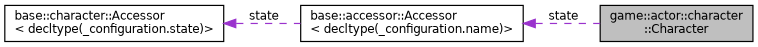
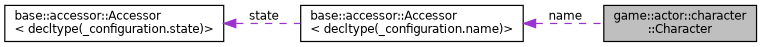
edge "game::actor::character ::Character" -> "base::accessor::Accessor < decltype(_configuration.name)>": label " state" -> " name"
node "base::character::Accessor < decltype(_configuration.state)>": label "base::character::Accessor < decltype(_configuration.state)>" -> "base::accessor::Accessor < decltype(_configuration.state)>"
